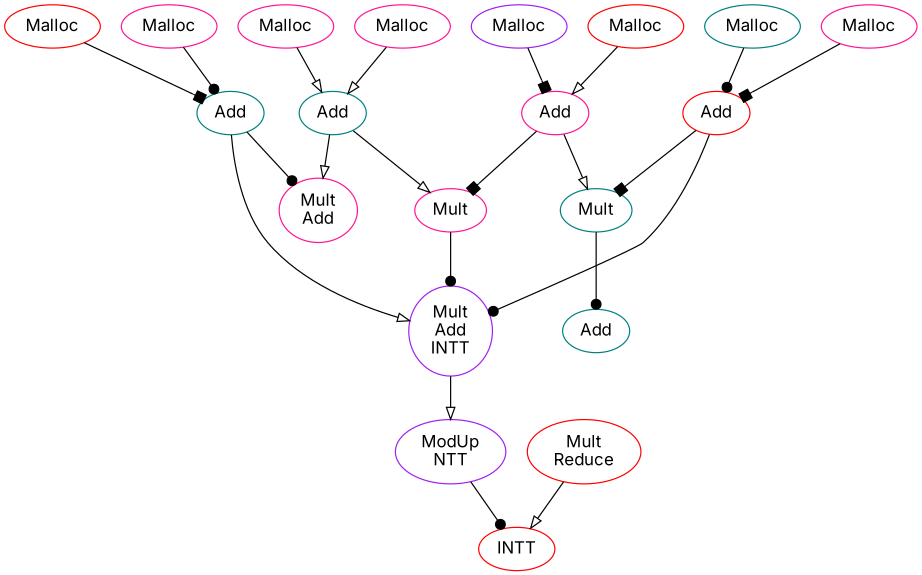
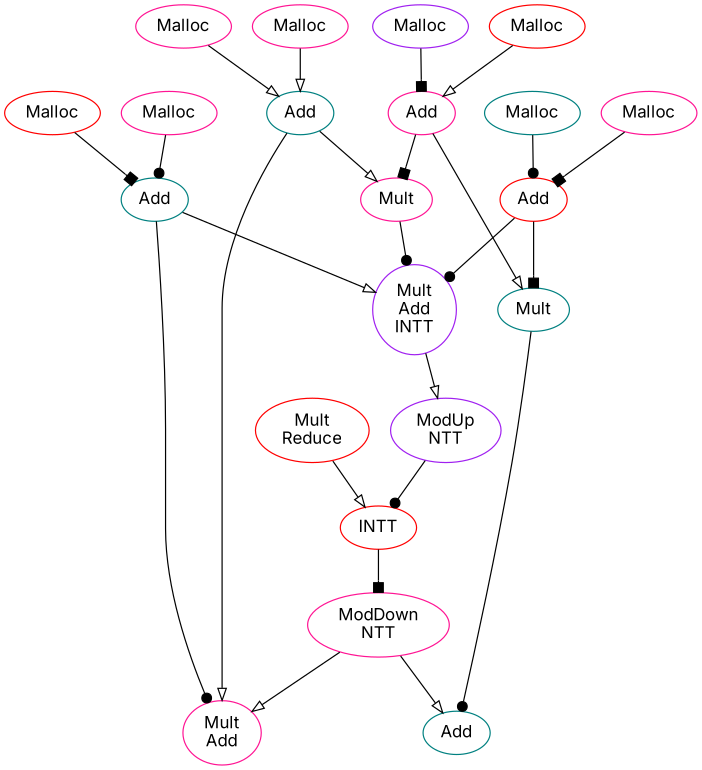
node "ModDown NTT": added
